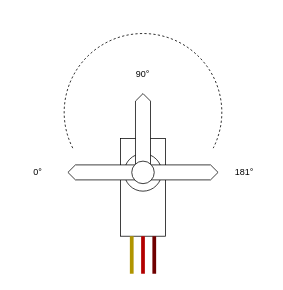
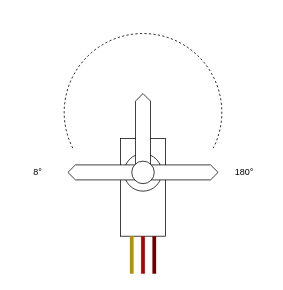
node "90°": removed
node "0°": label "0°" -> "8°"
node "181°": label "181°" -> "180°"
